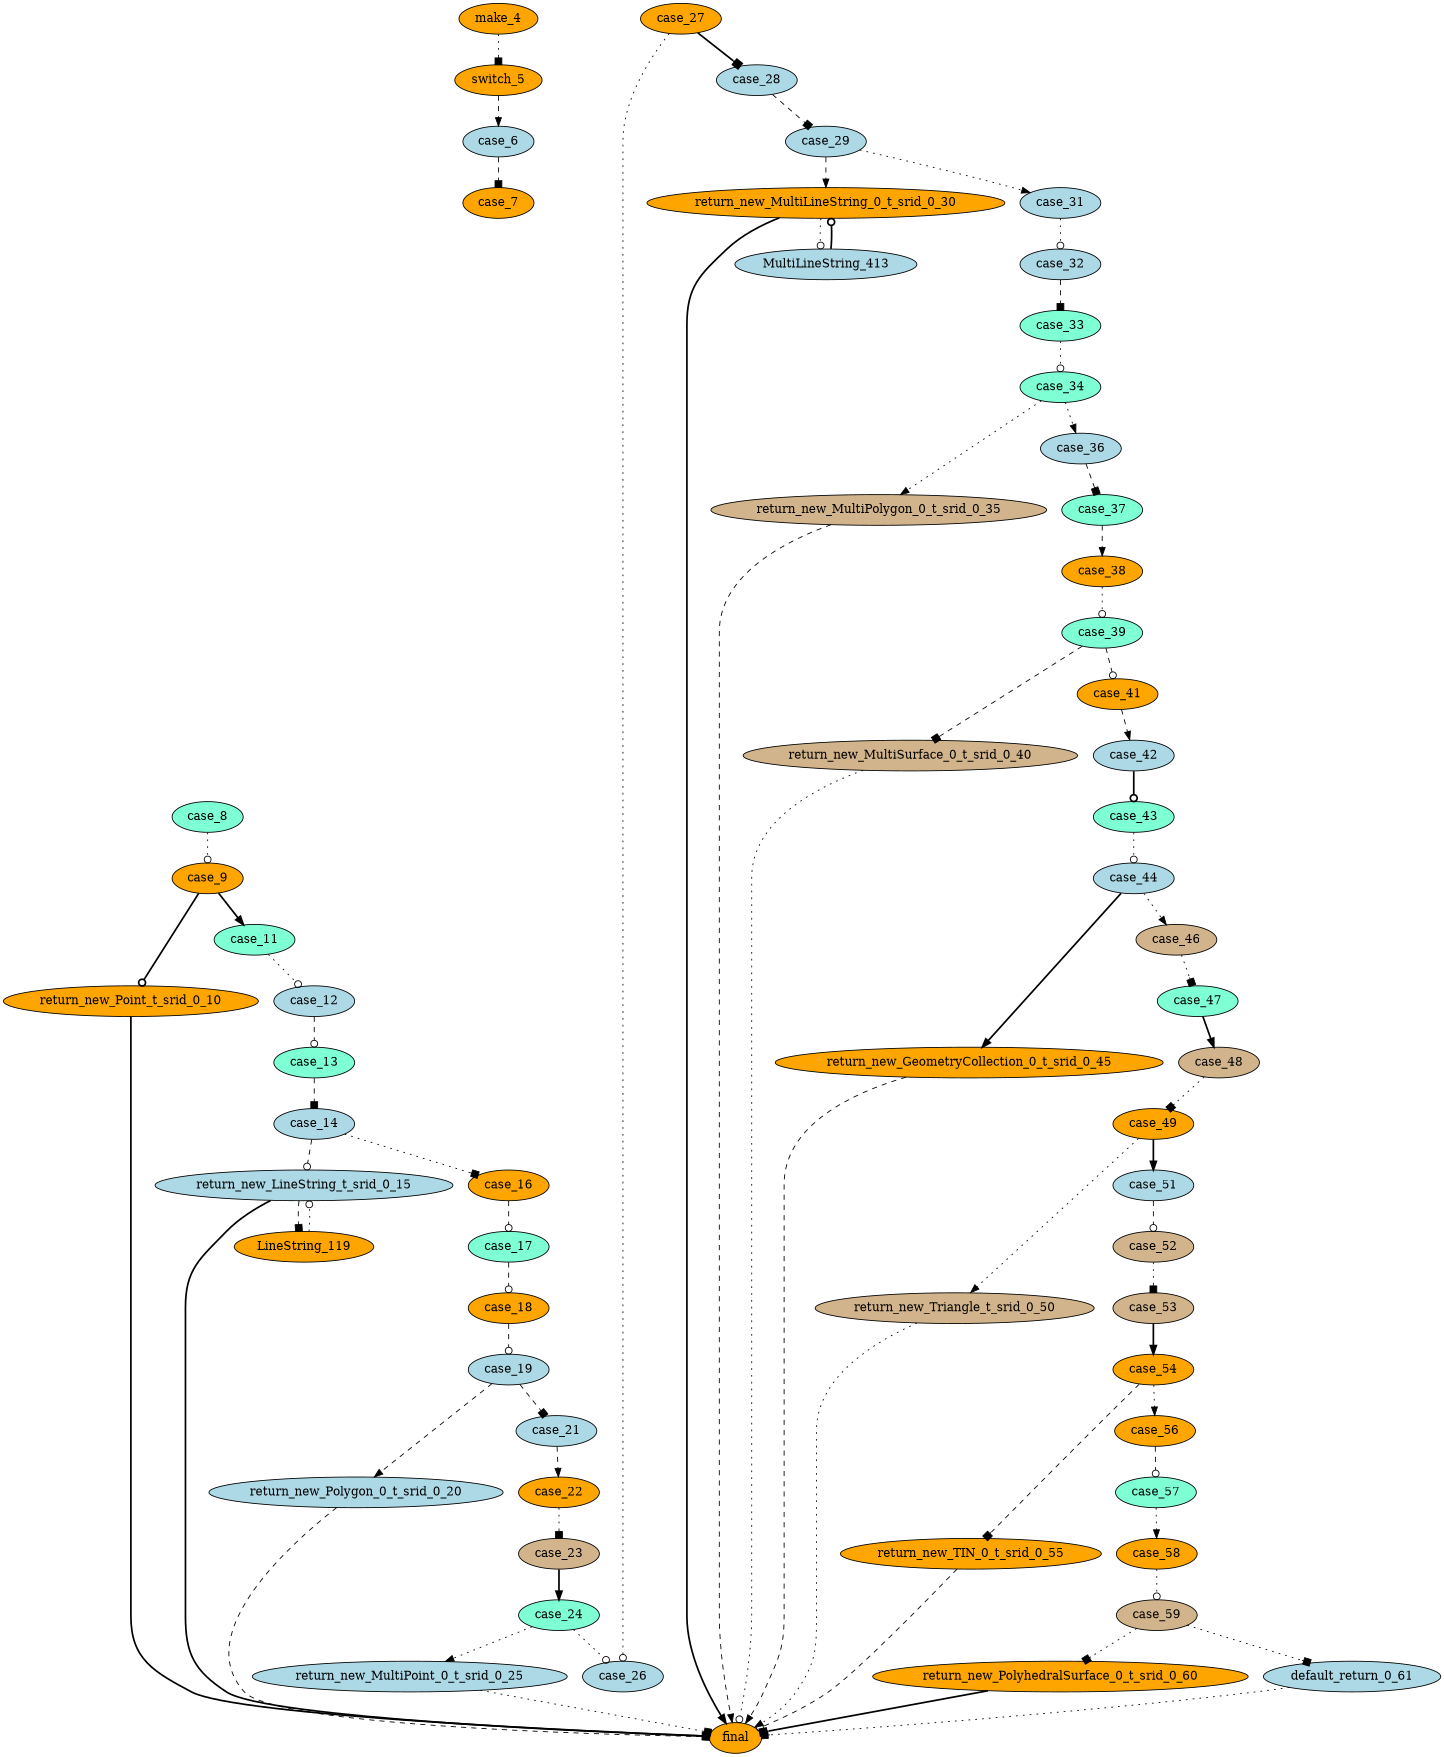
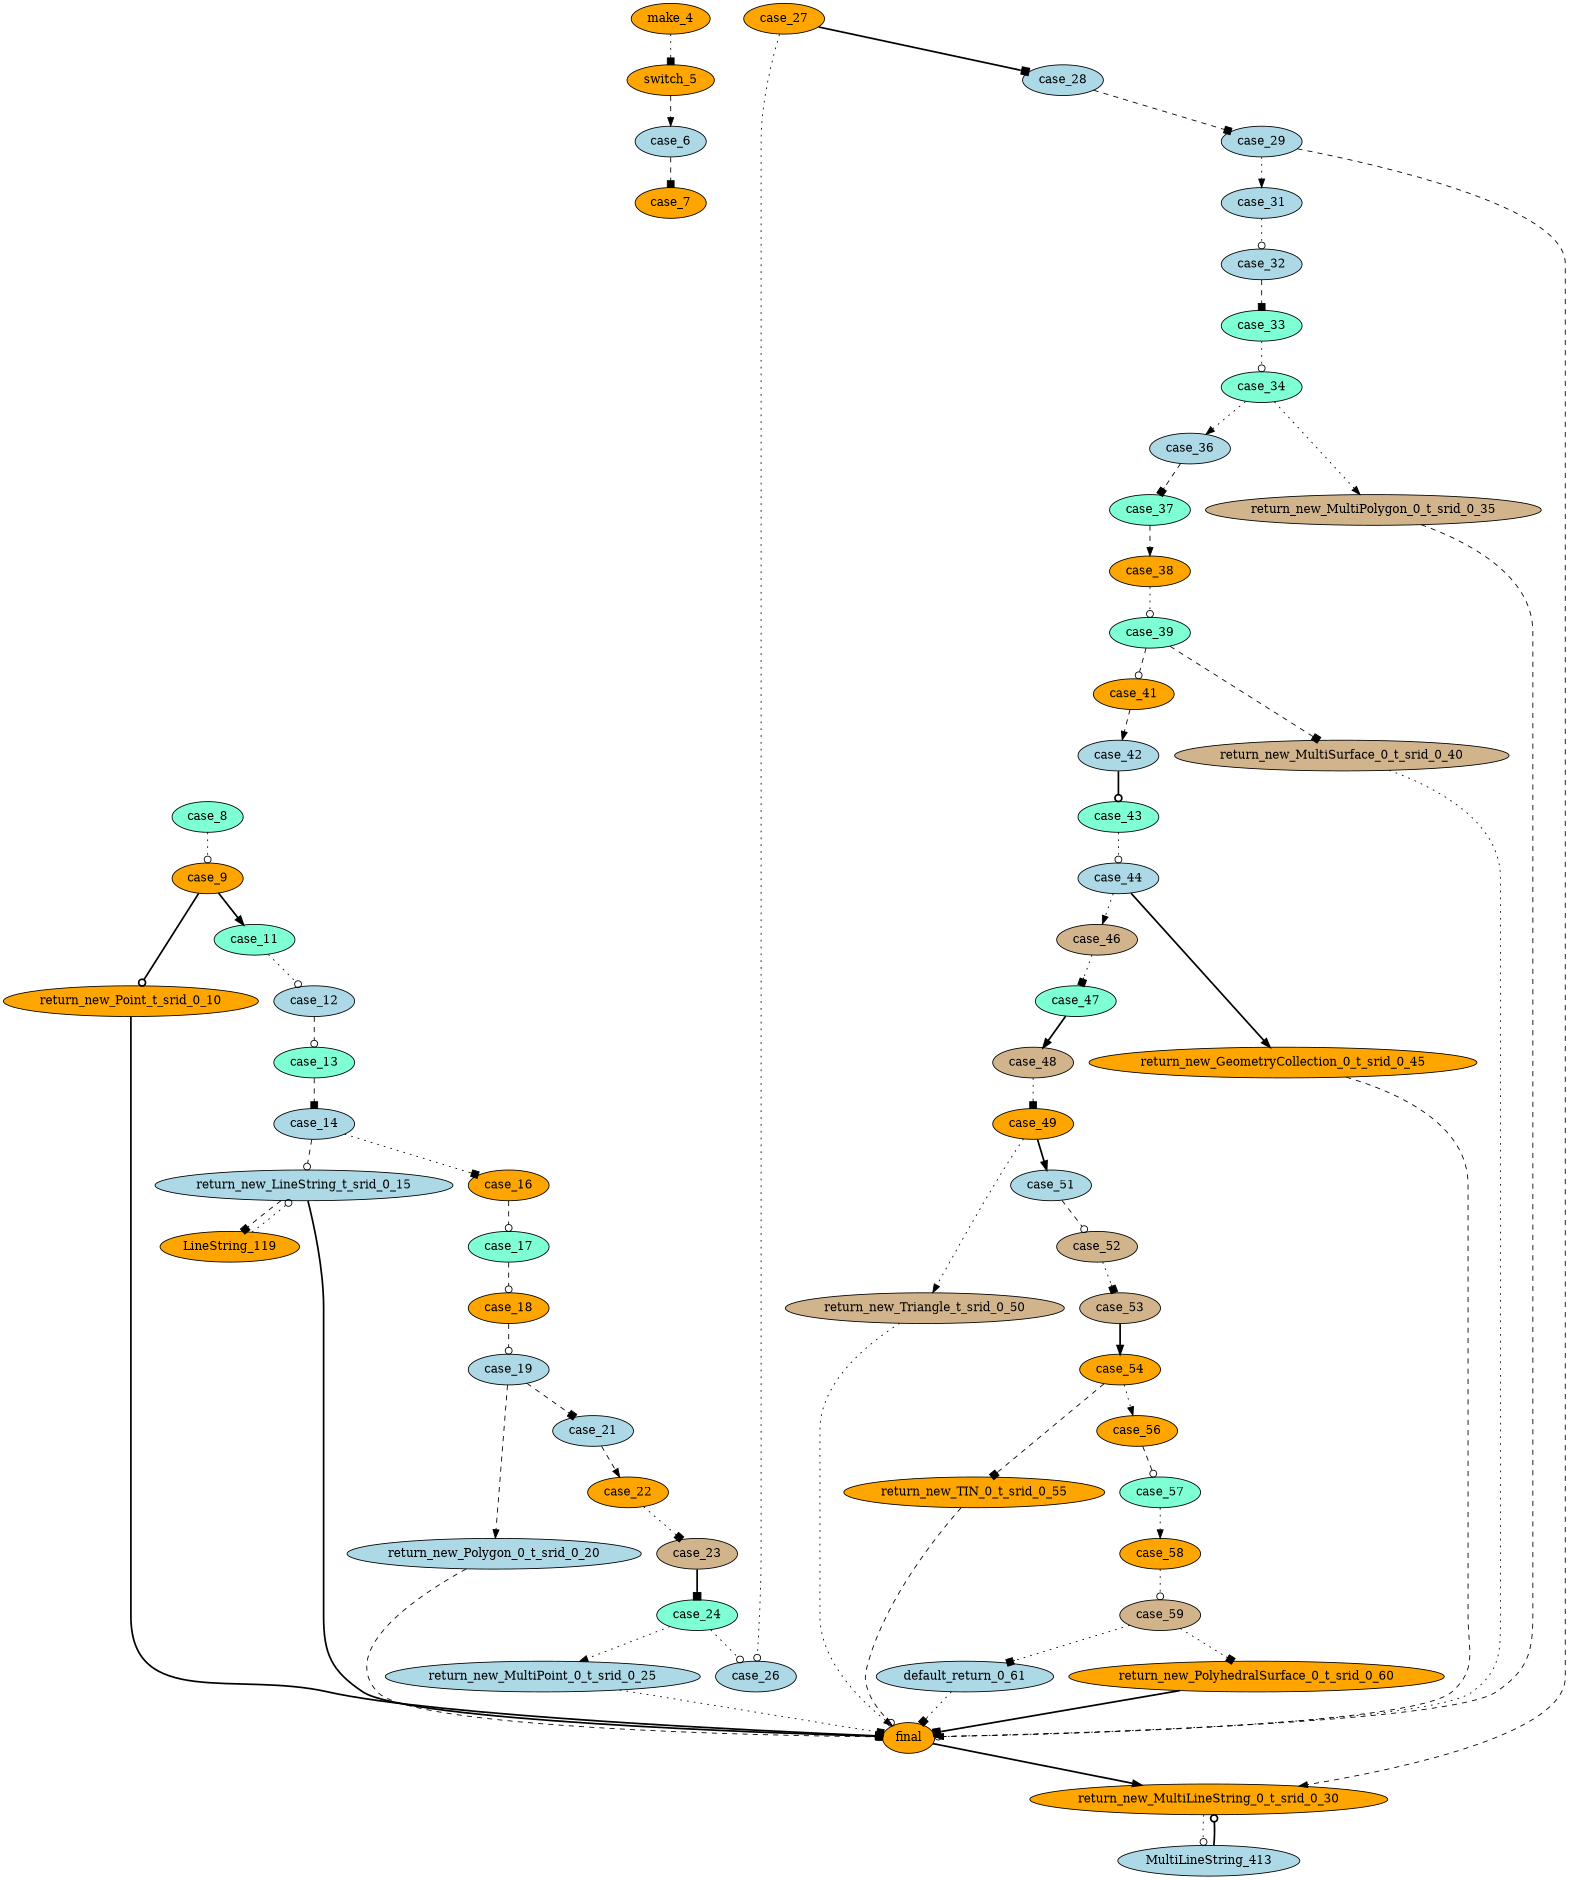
edge "return_new_MultiLineString_0_t_srid_0_30" -> "final": reversed
edge "case_23" -> "case_24": arrowhead normal -> box
